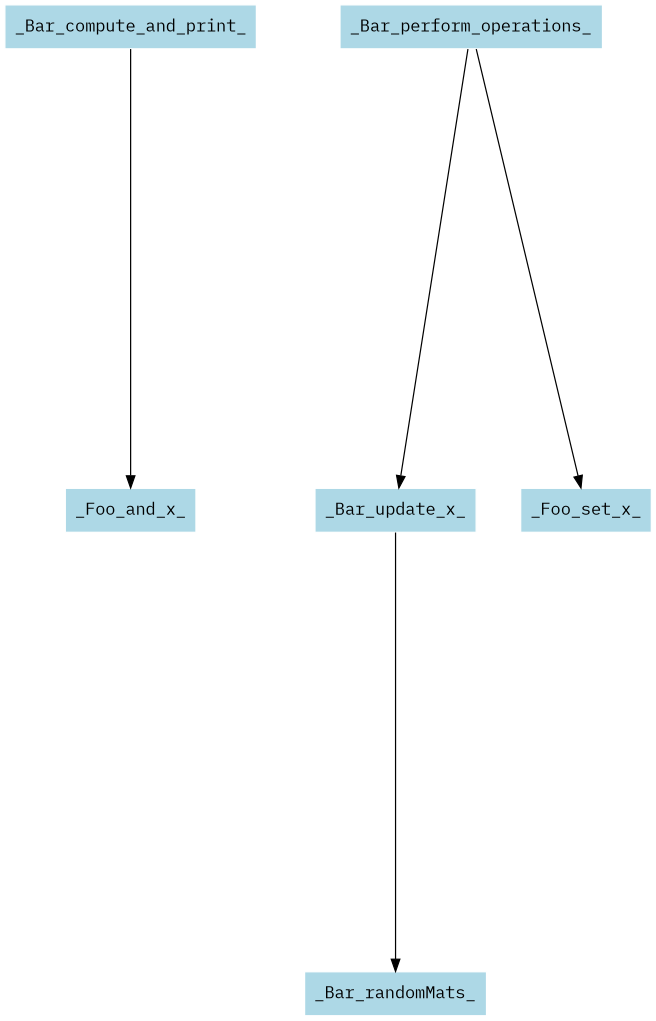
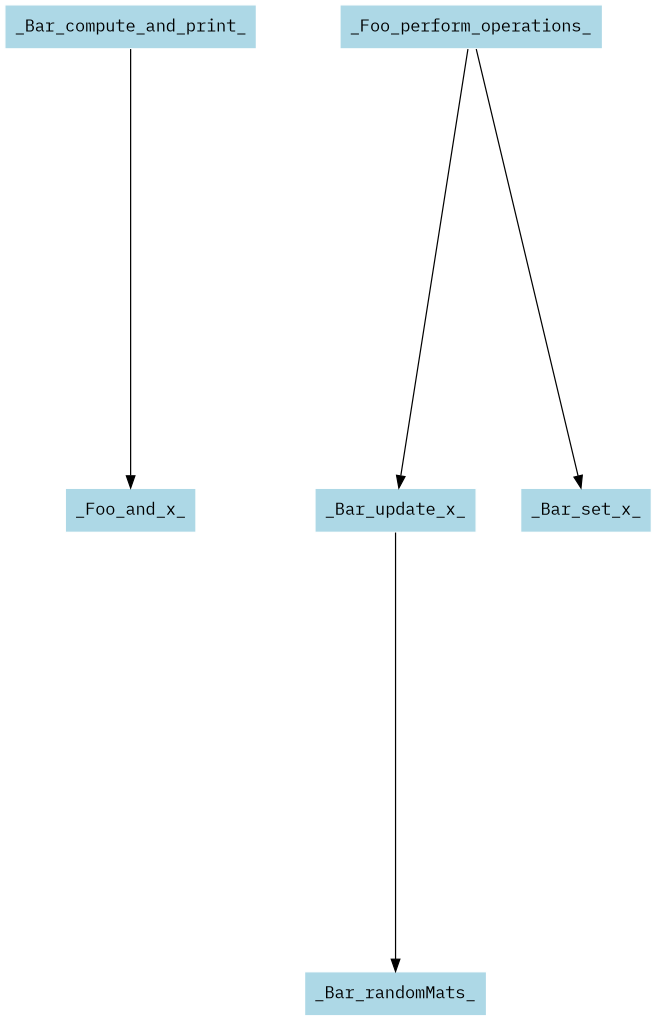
node "_Bar_perform_operations_": label "_Bar_perform_operations_" -> "_Foo_perform_operations_"
node "_Foo_set_x_": label "_Foo_set_x_" -> "_Bar_set_x_"
